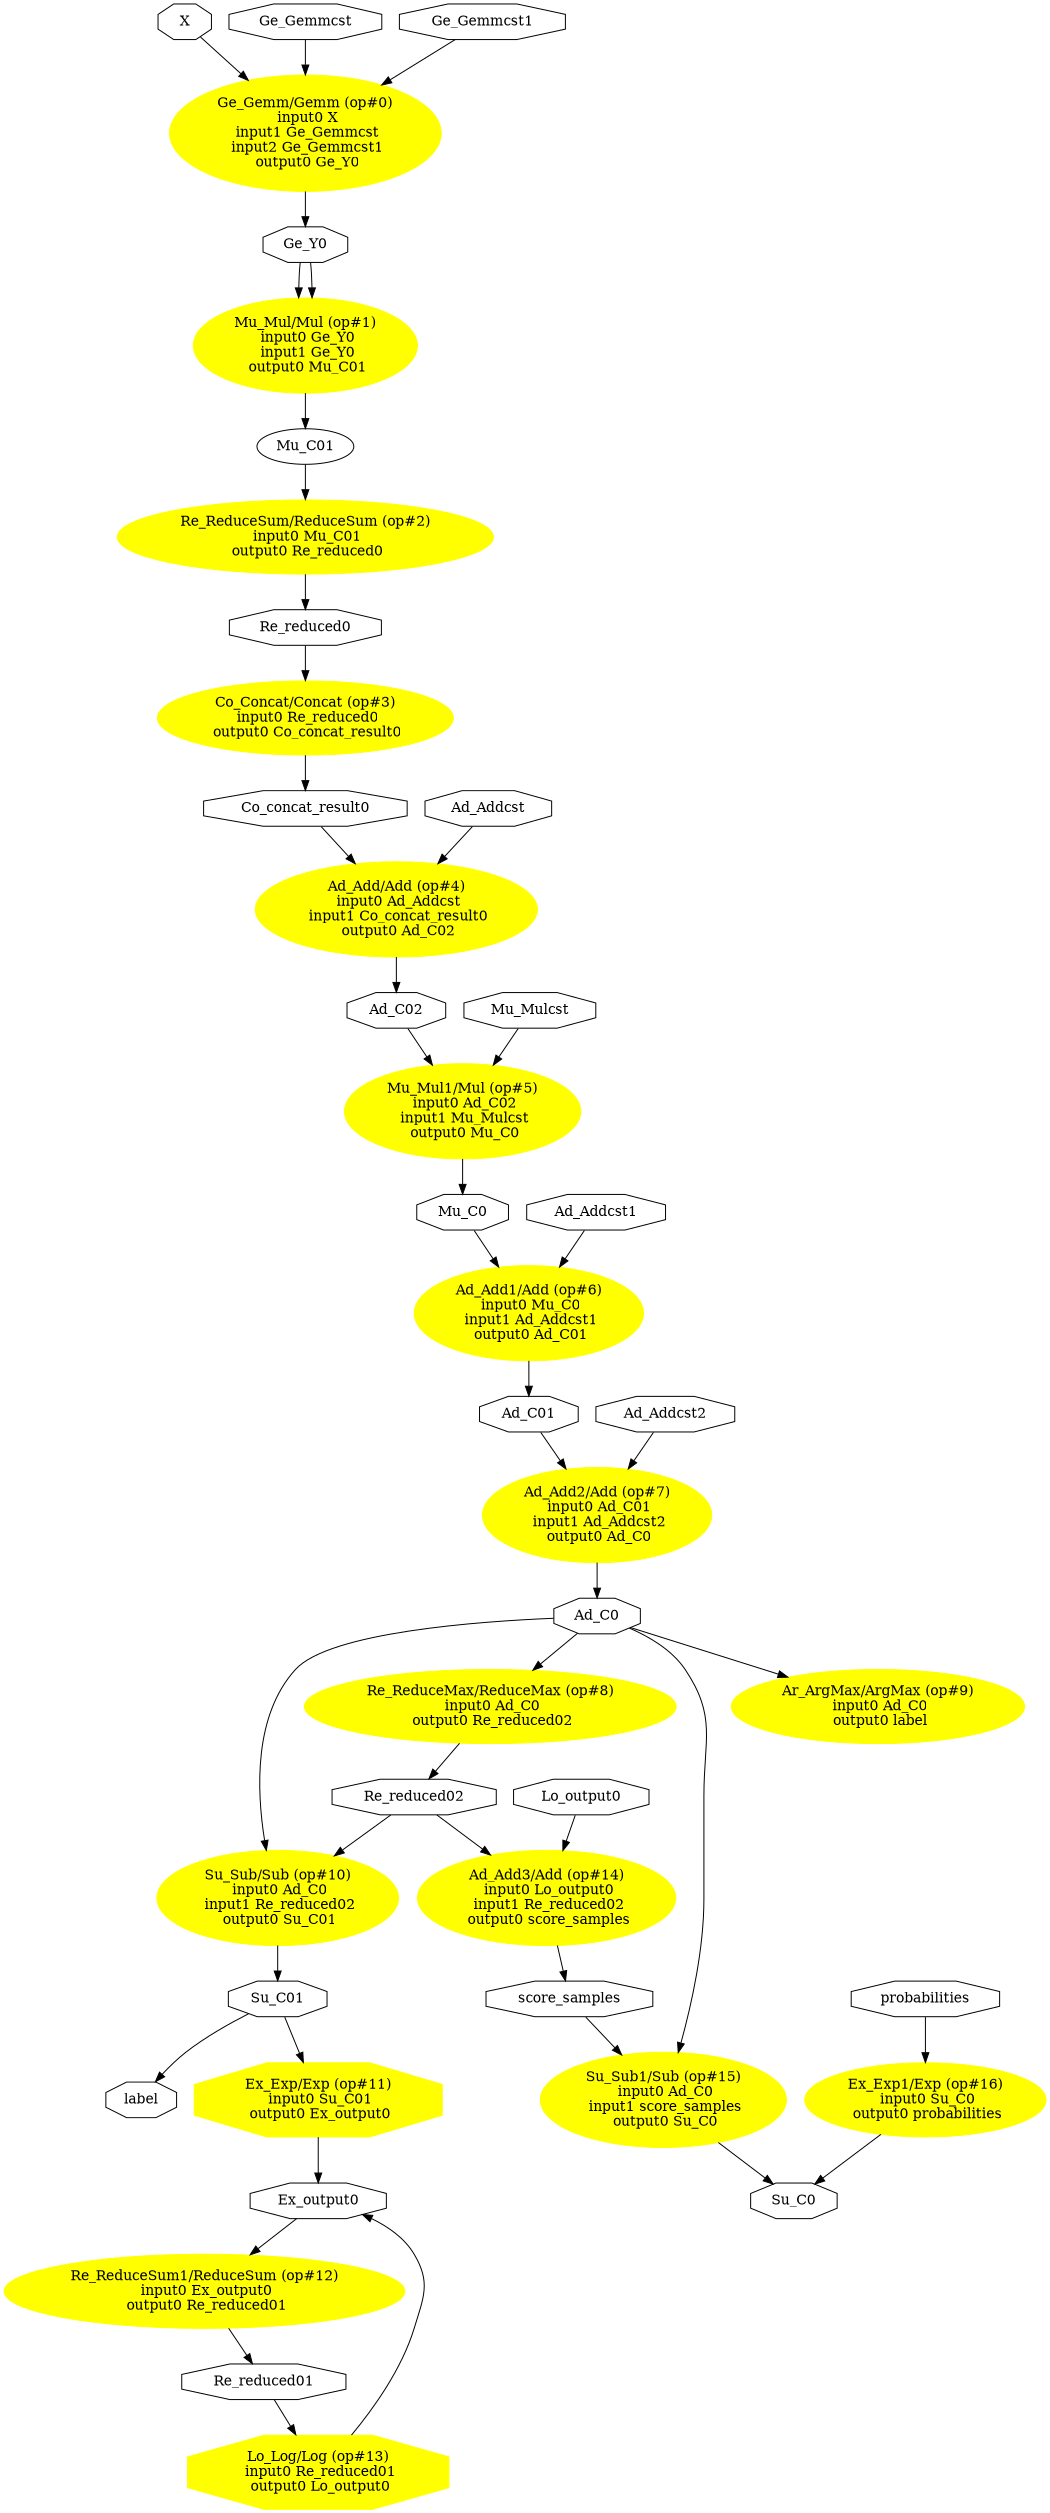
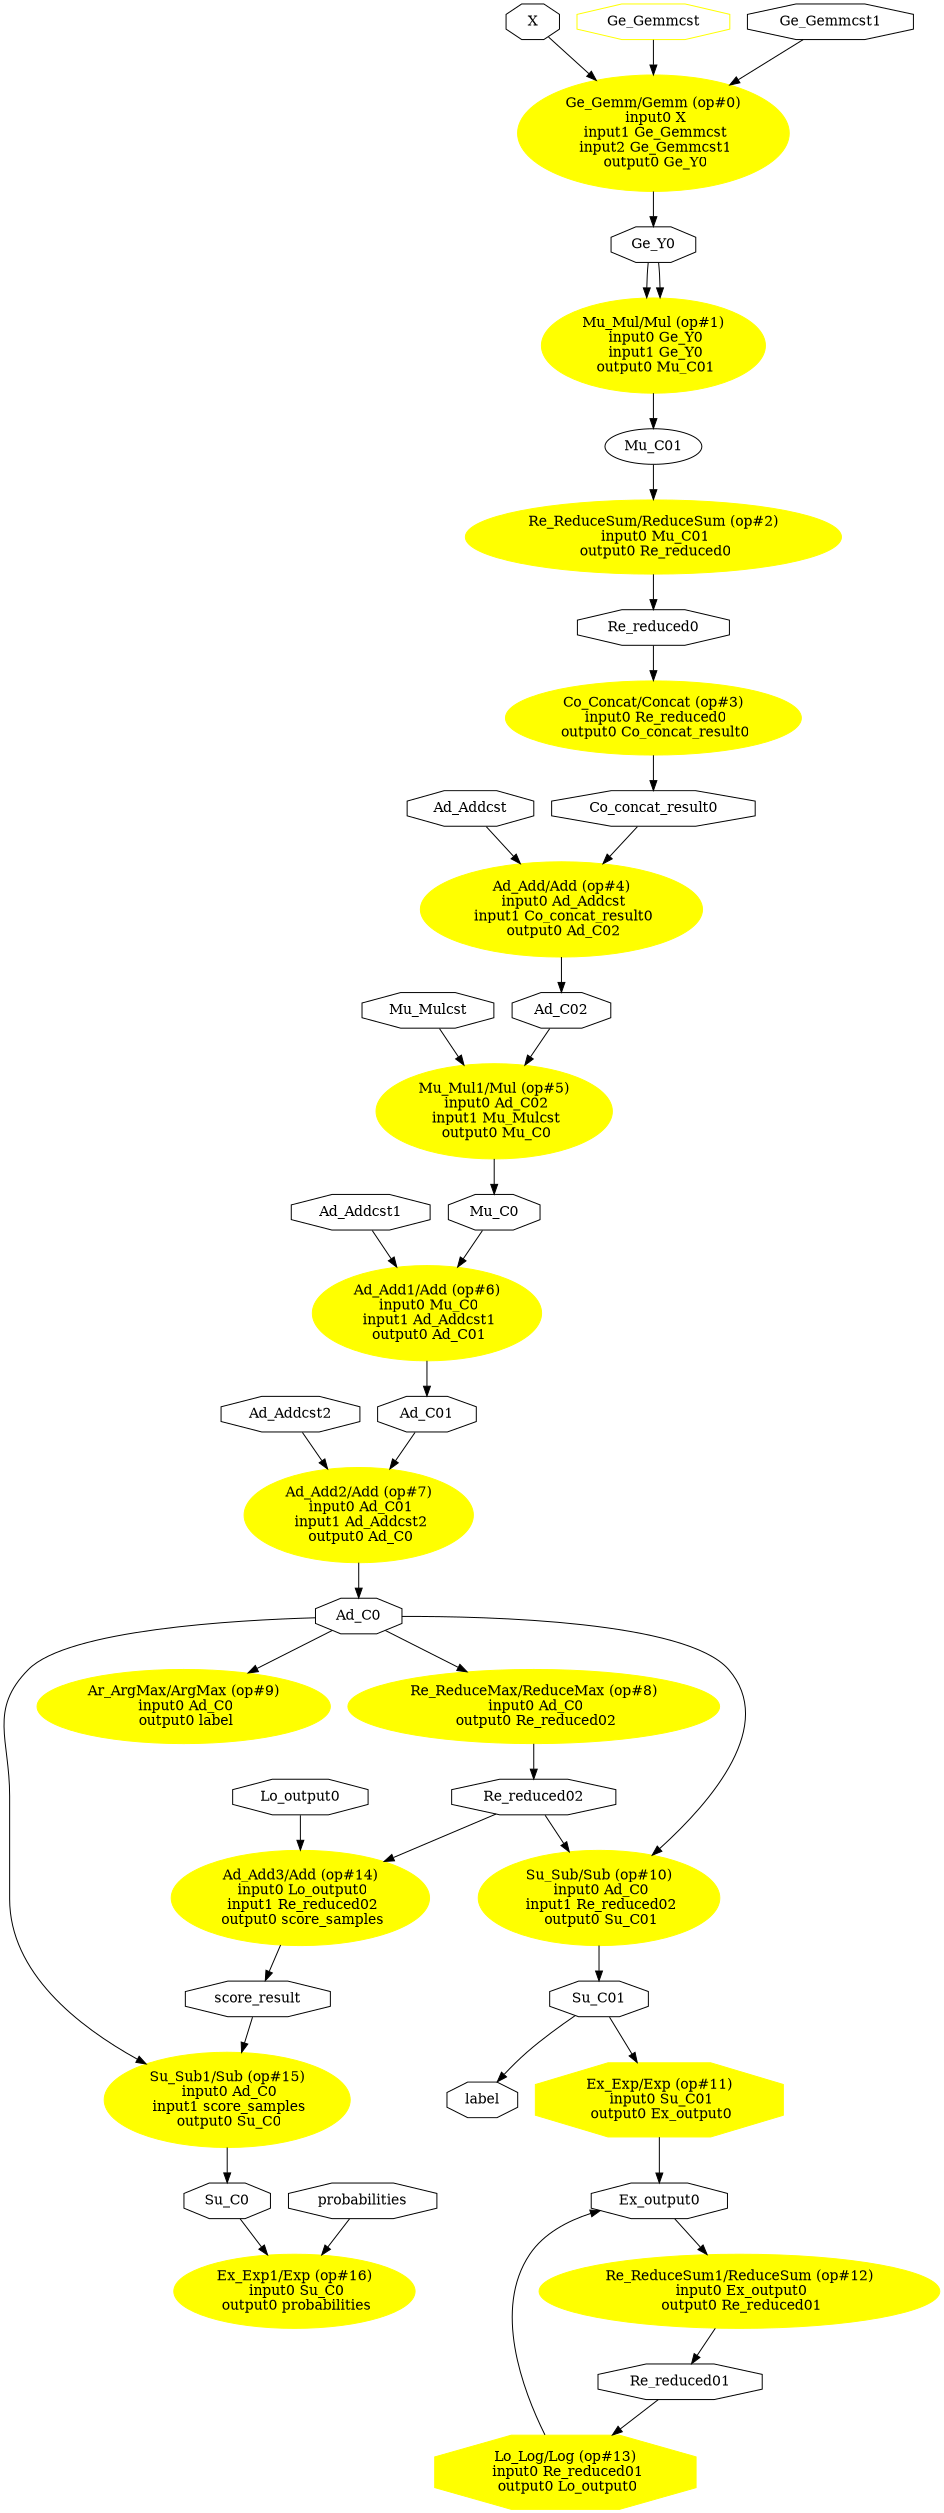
node "Ge_Gemmcst": color black -> yellow
node "score_samples": label "score_samples" -> "score_result"
edge "Ex_Exp1/Exp (op#16) input0 Su_C0 output0 probabilities" -> "Su_C0": reversed
